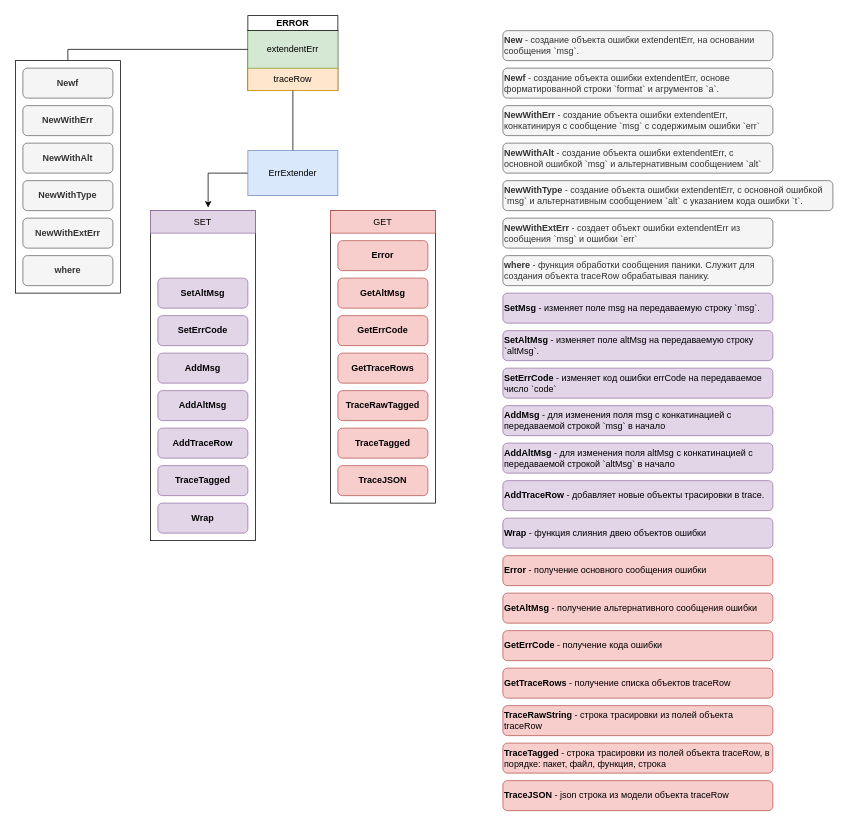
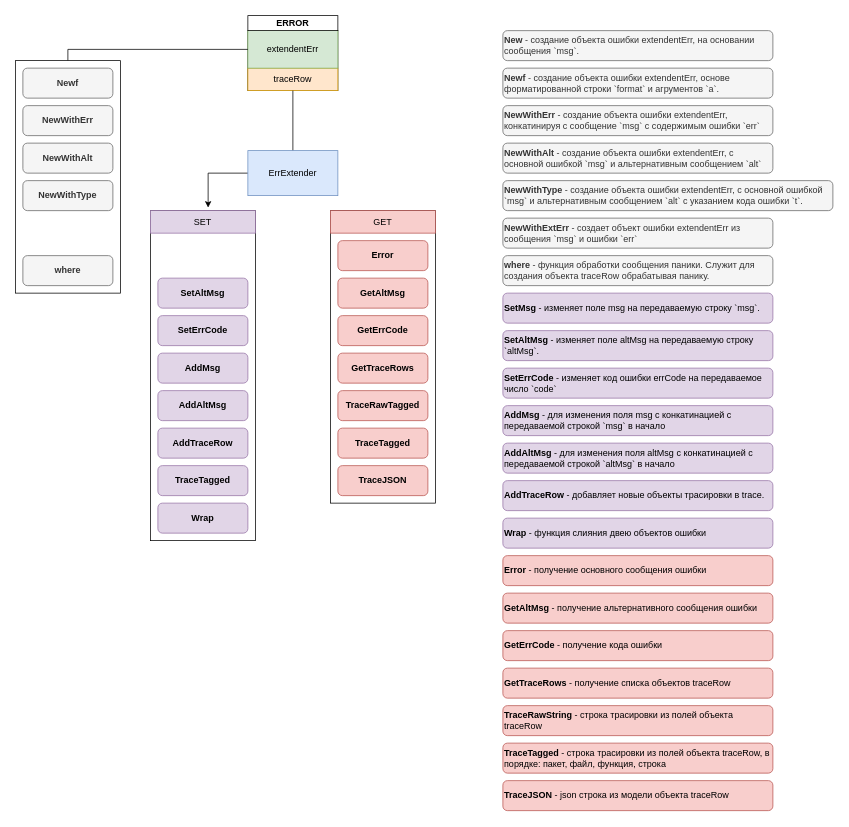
node "NewWithExtErr": removed
